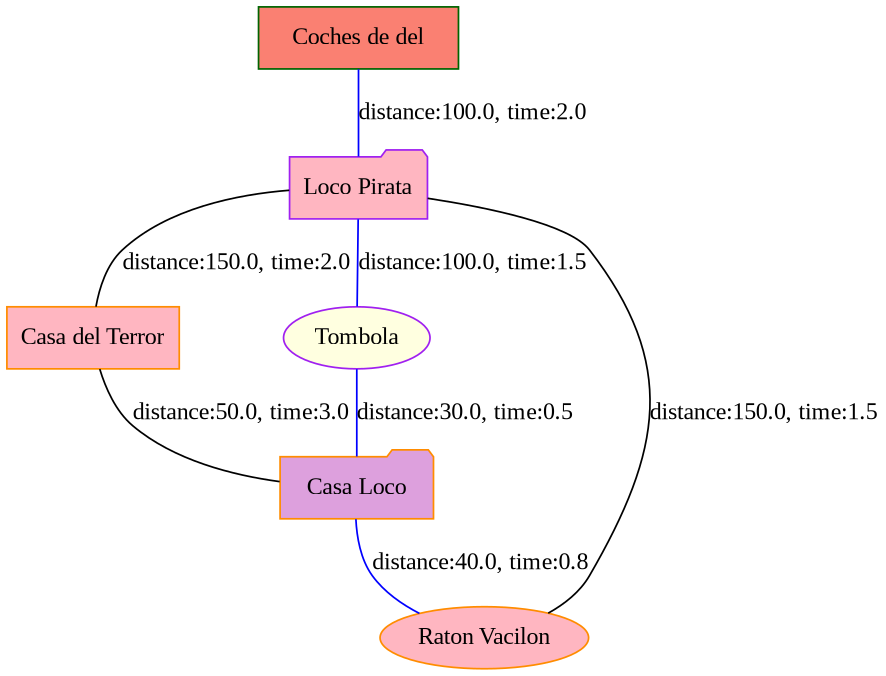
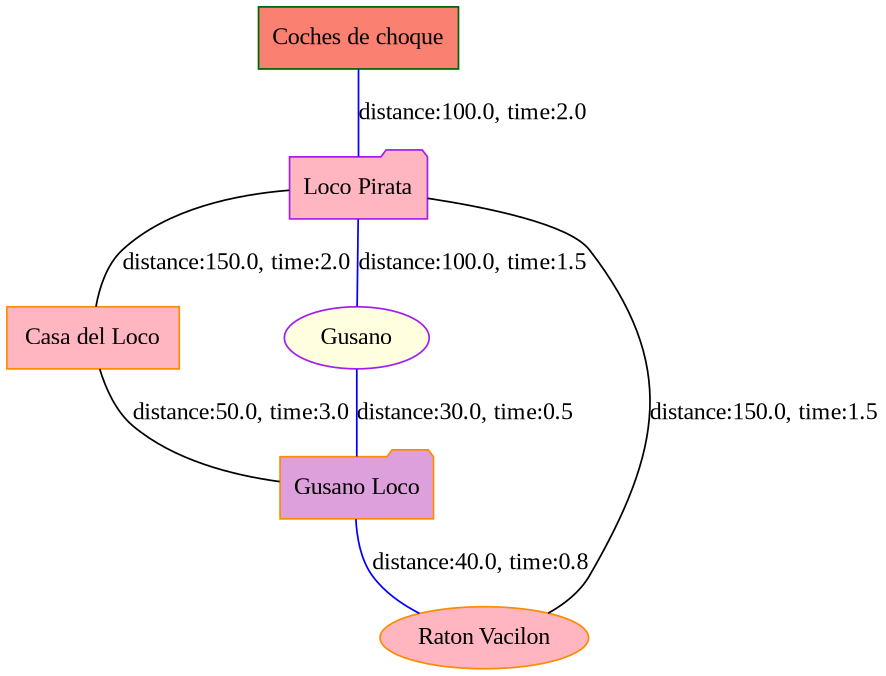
node "Coches de del": label "Coches de del" -> "Coches de choque"
node "Casa del Terror": label "Casa del Terror" -> "Casa del Loco"
node "Tombola": label "Tombola" -> "Gusano"
node "Casa Loco": label "Casa Loco" -> "Gusano Loco"
